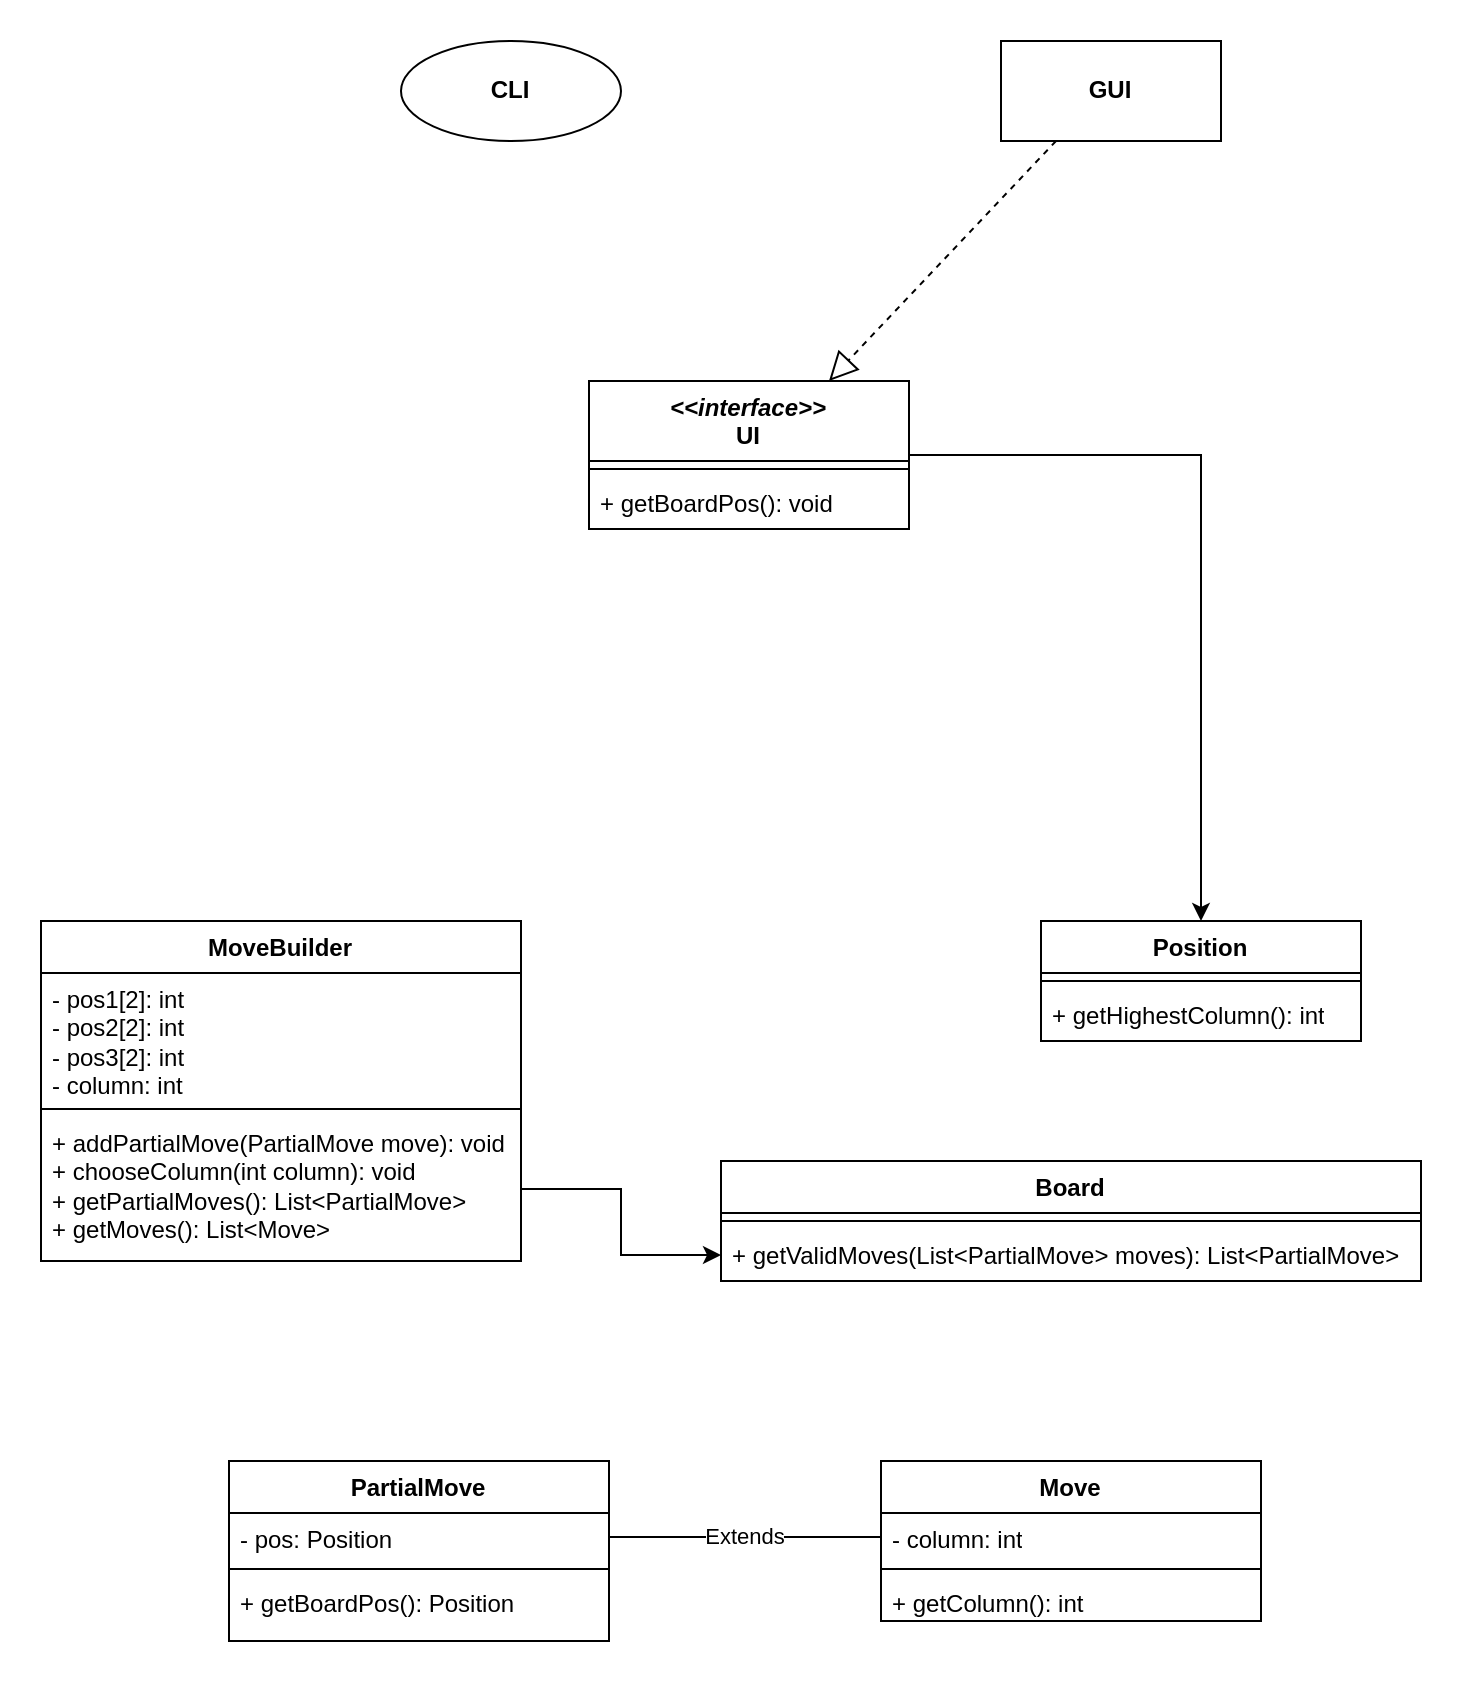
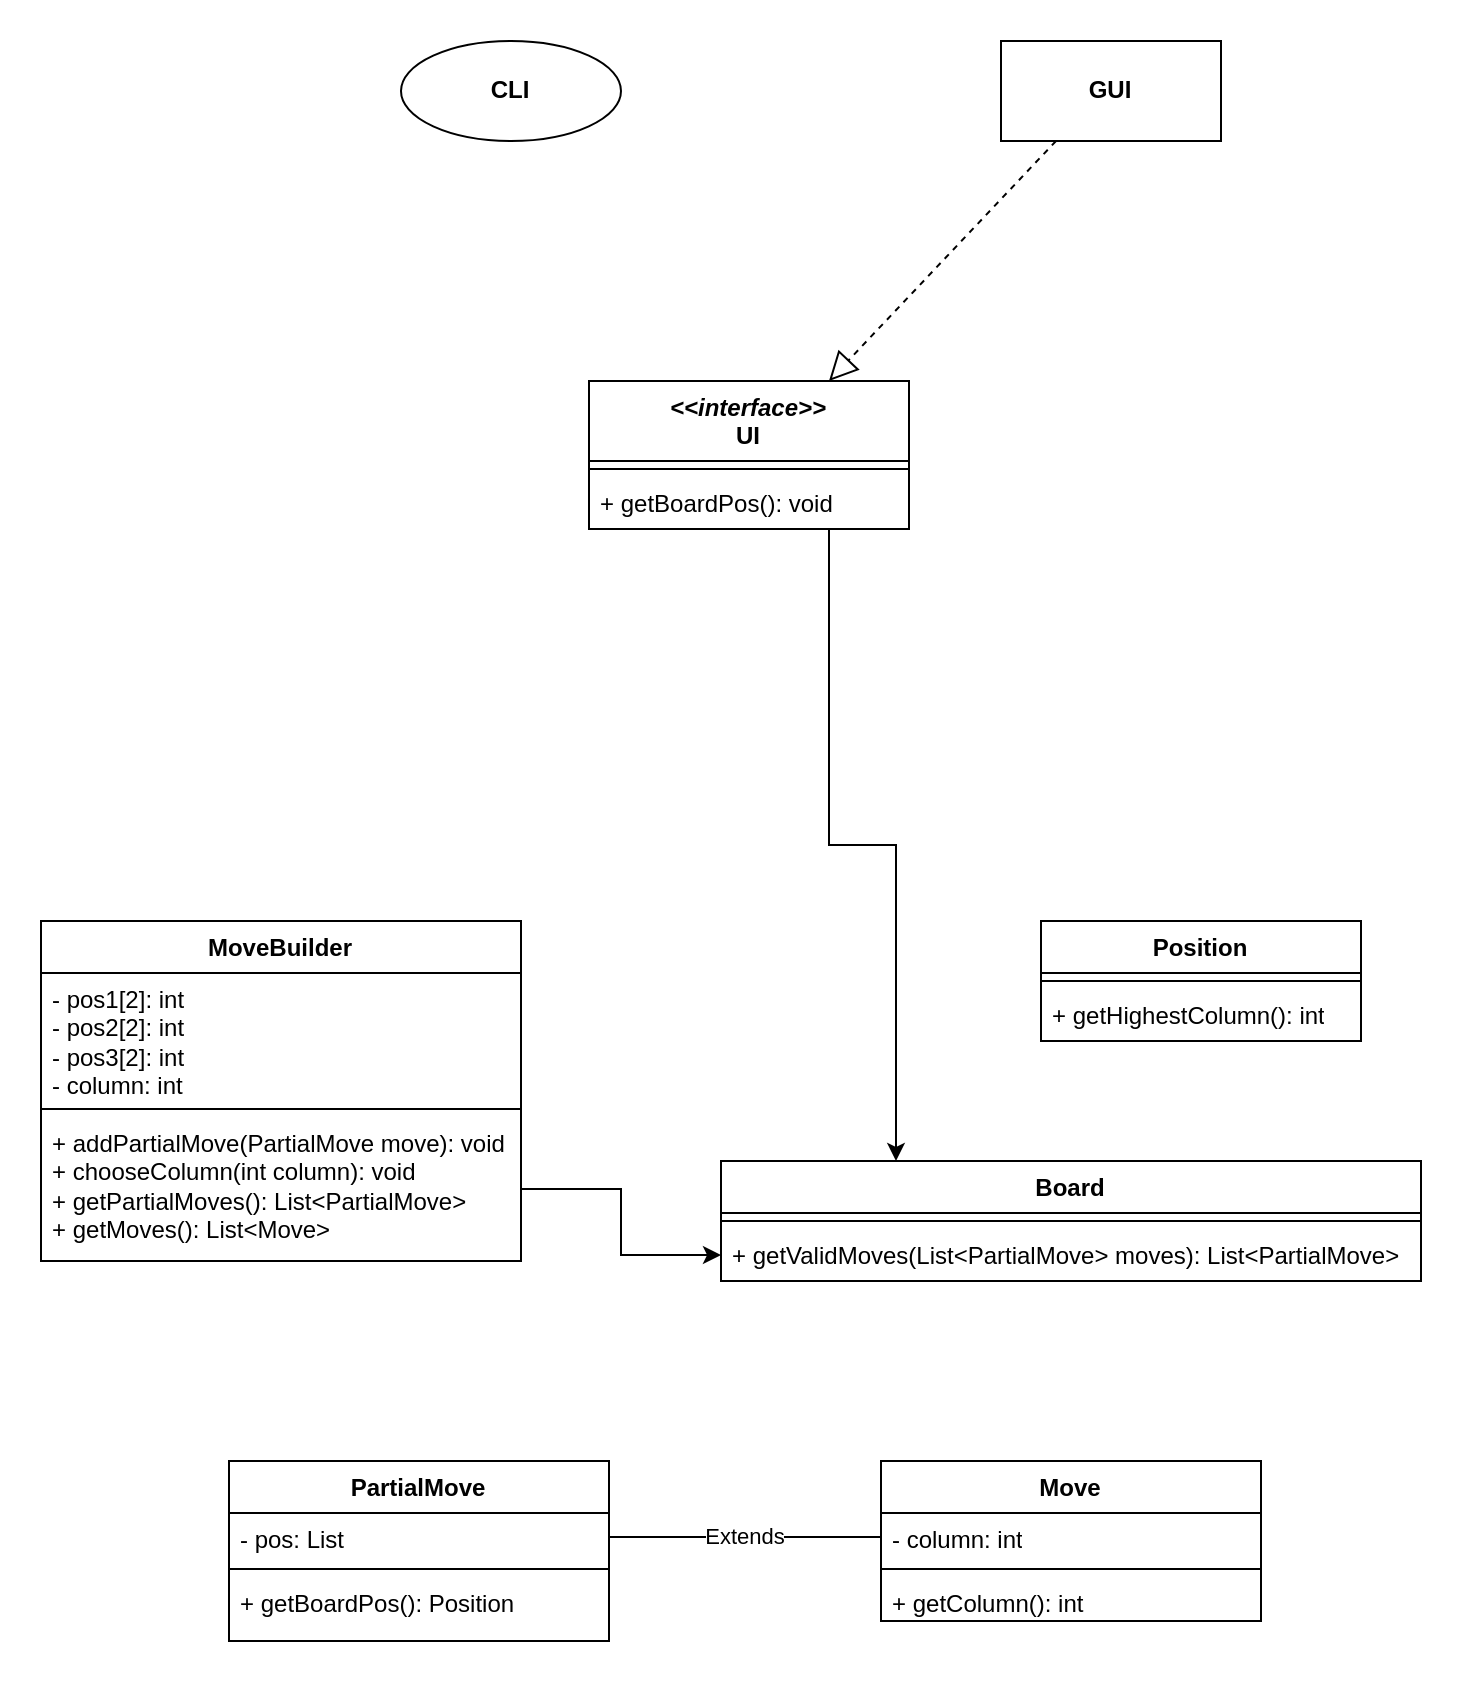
edge "<<interface>> UI" -> "Position": removed
edge "<<interface>> UI" -> "Board": added
node "- pos: Position": label "- pos: Position" -> "- pos: List"
